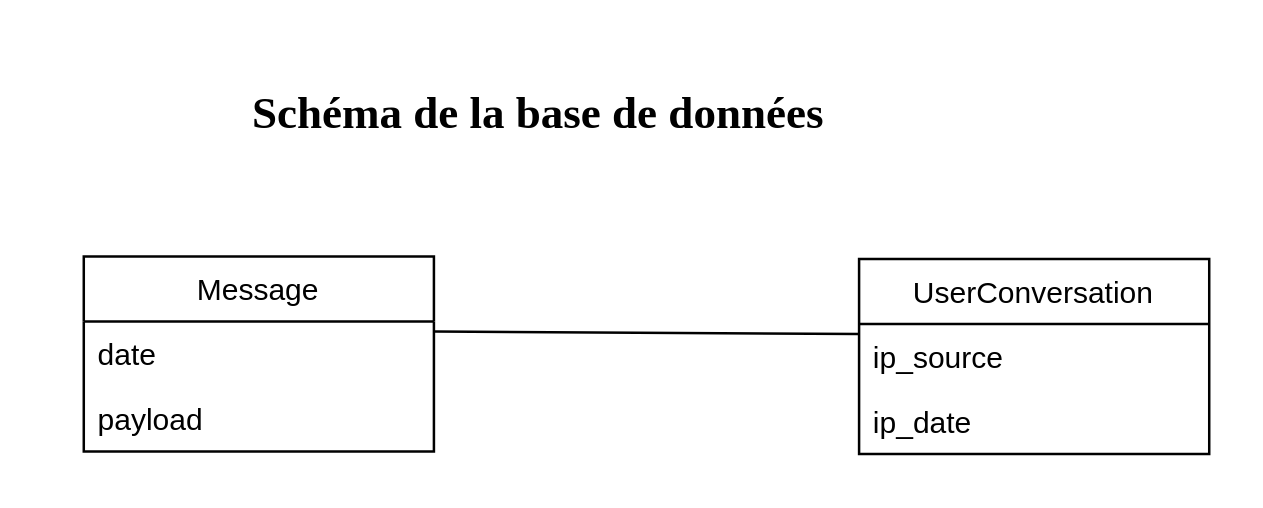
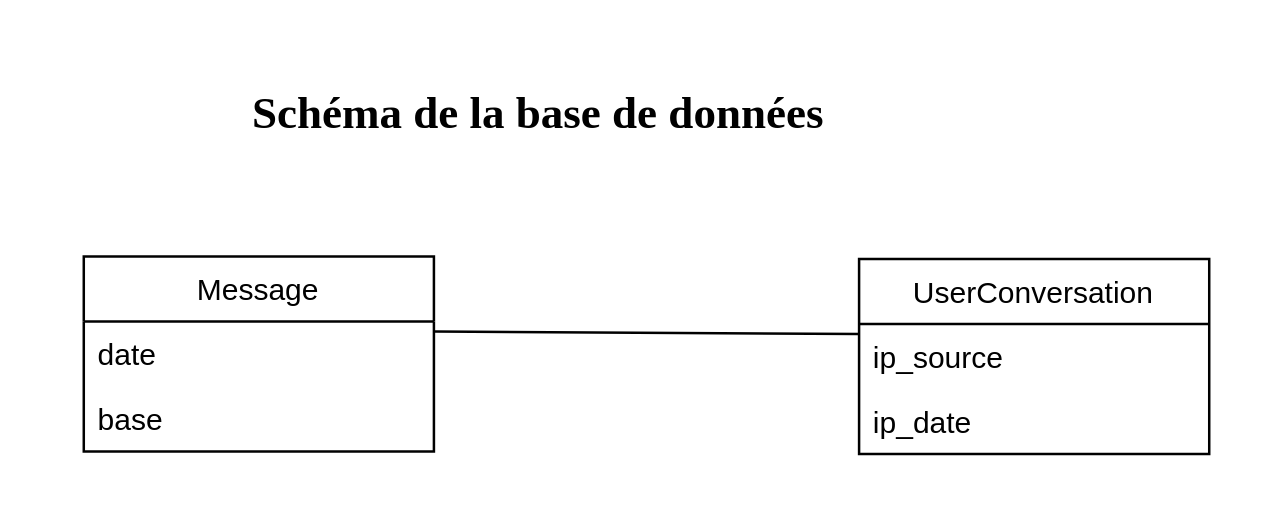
node "payload": label "payload" -> "base"
